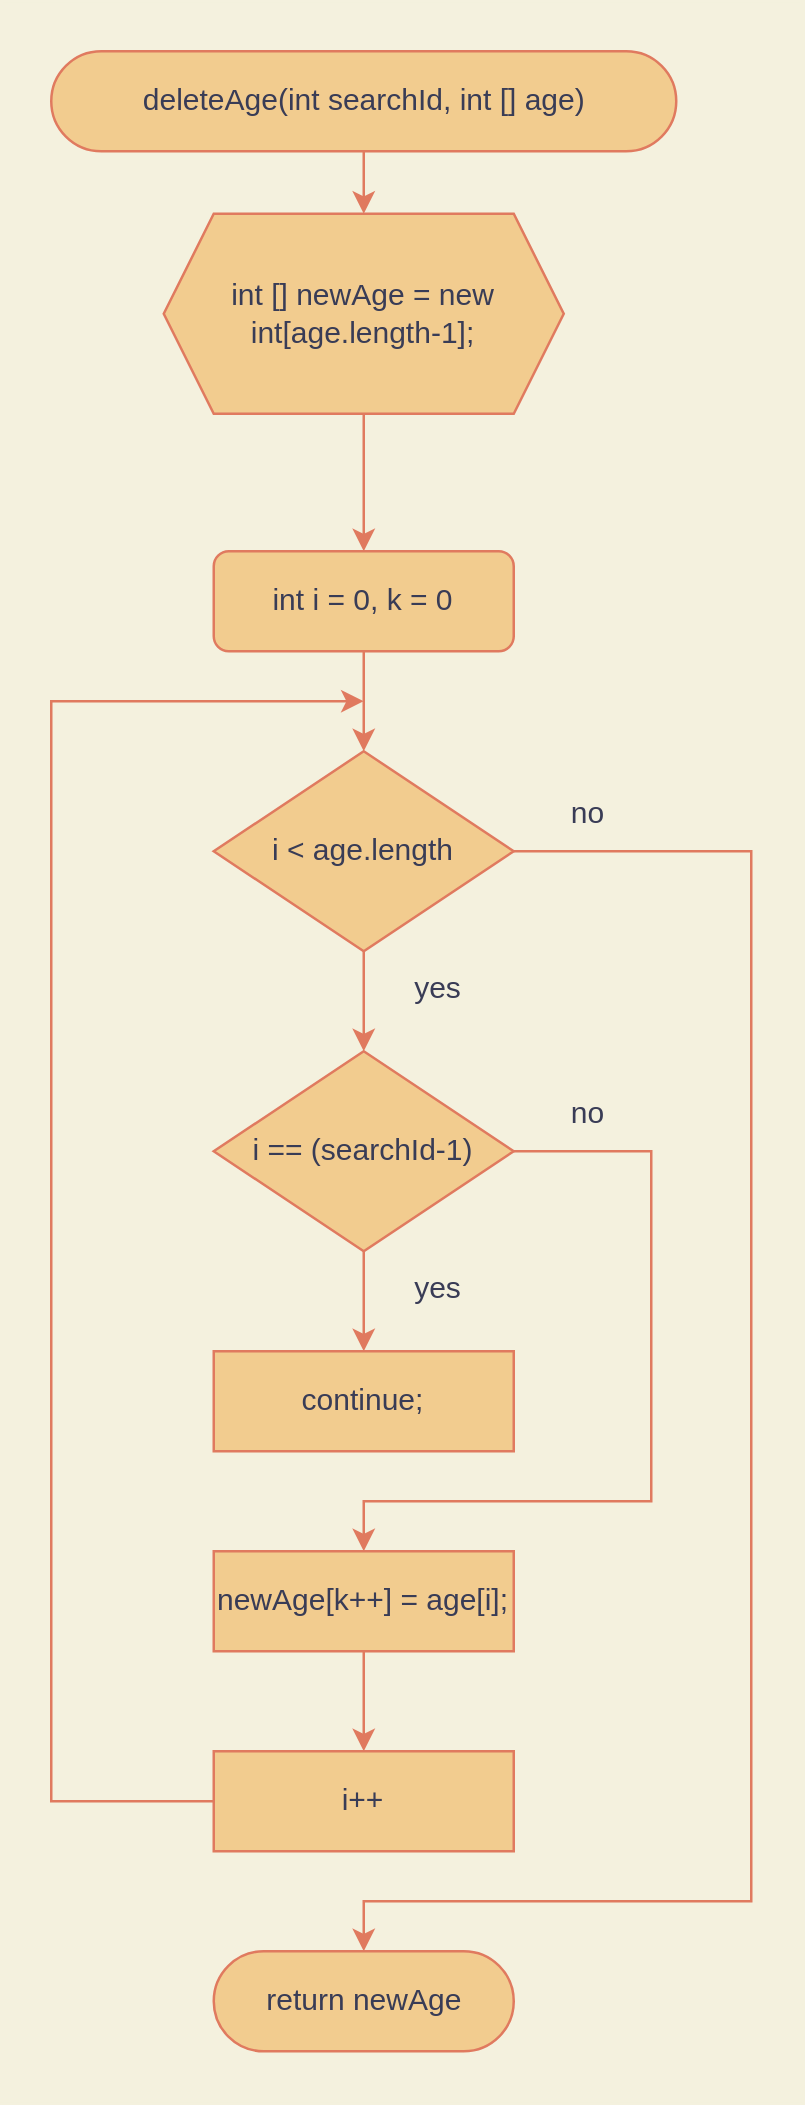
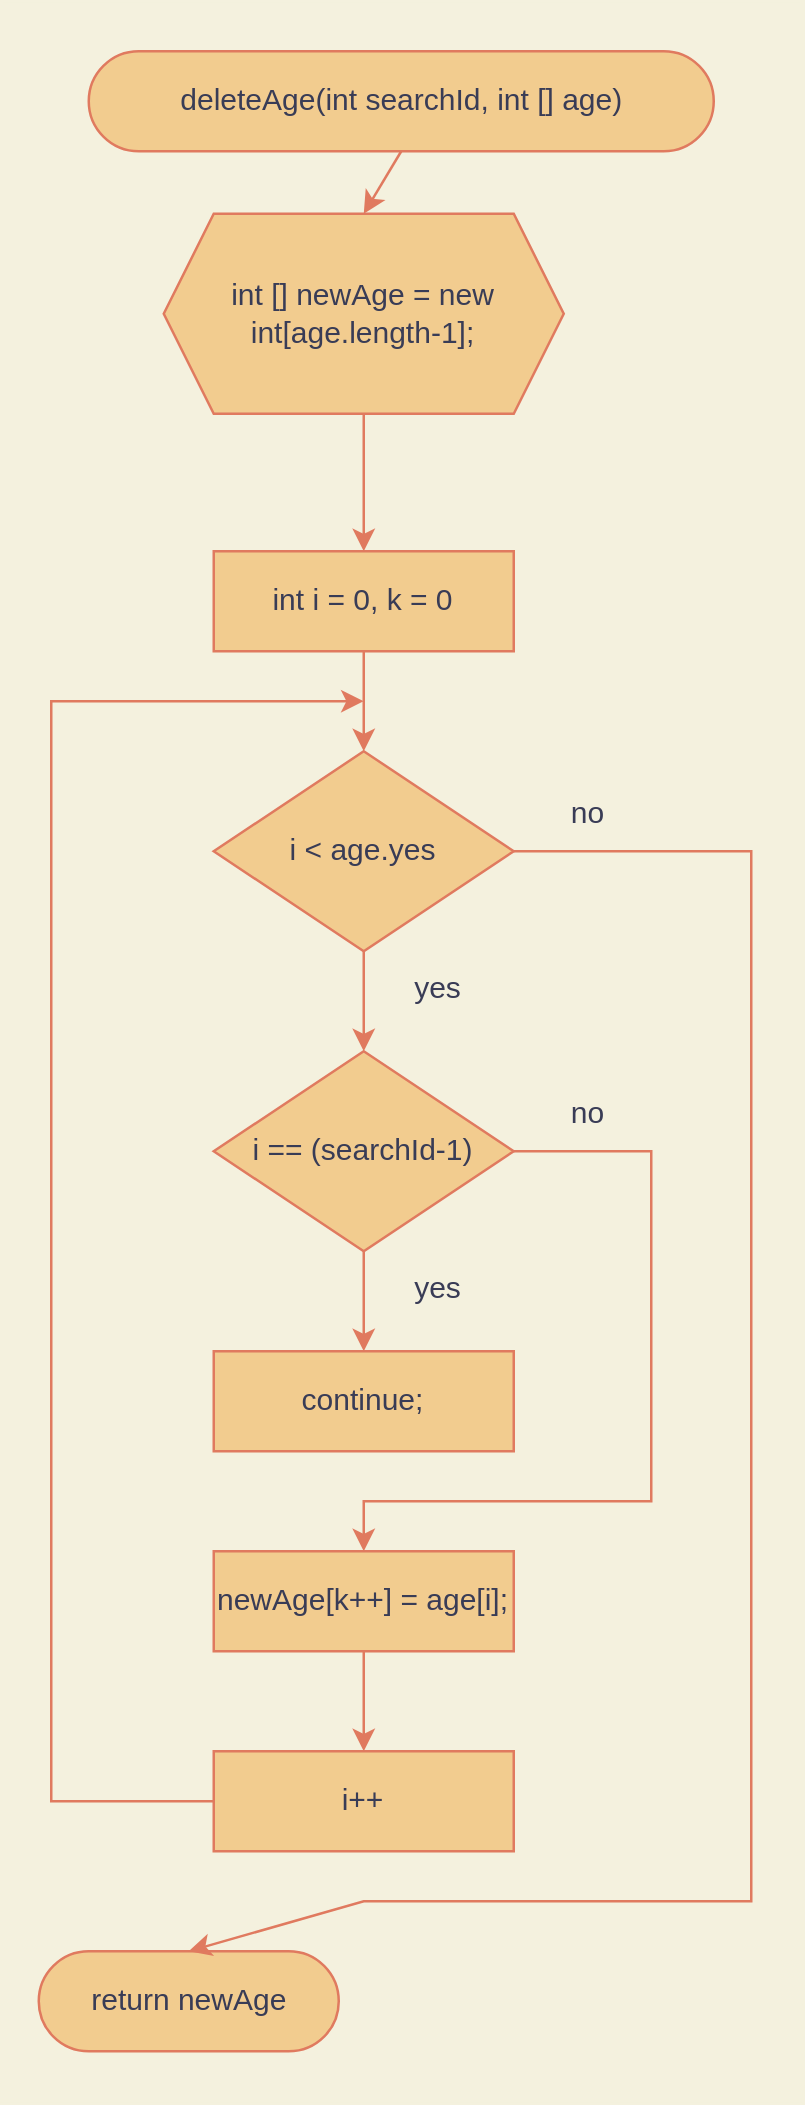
node "deleteAge(int searchId, int [] age)": moved (364, 101) -> (401, 101)
node "int i = 0, k = 0": shape rounded rectangle -> rectangle
node "i < age.length": label "i < age.length" -> "i < age.yes"
node "return newAge": moved (364, 2001) -> (189, 2001)
